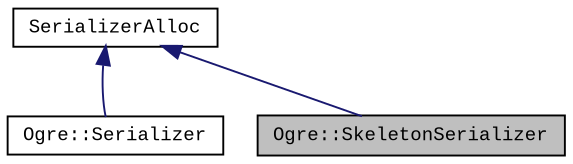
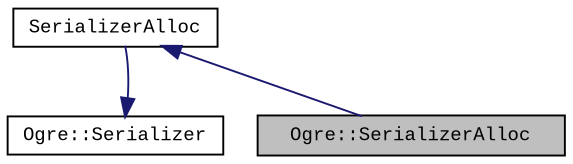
edge "Ogre::Serializer" -> "SerializerAlloc": reversed
node "Ogre::SkeletonSerializer": label "Ogre::SkeletonSerializer" -> "Ogre::SerializerAlloc"
